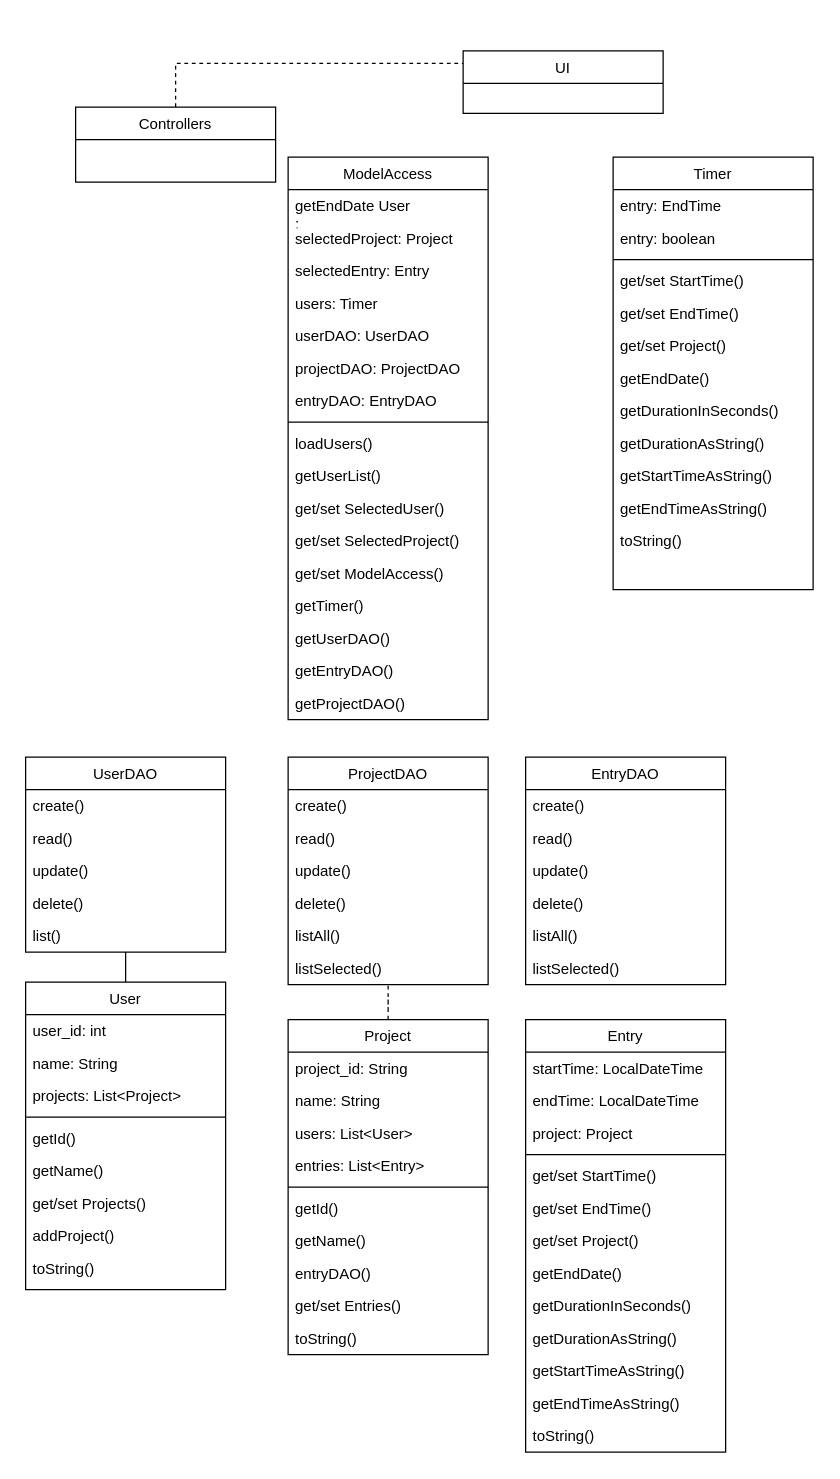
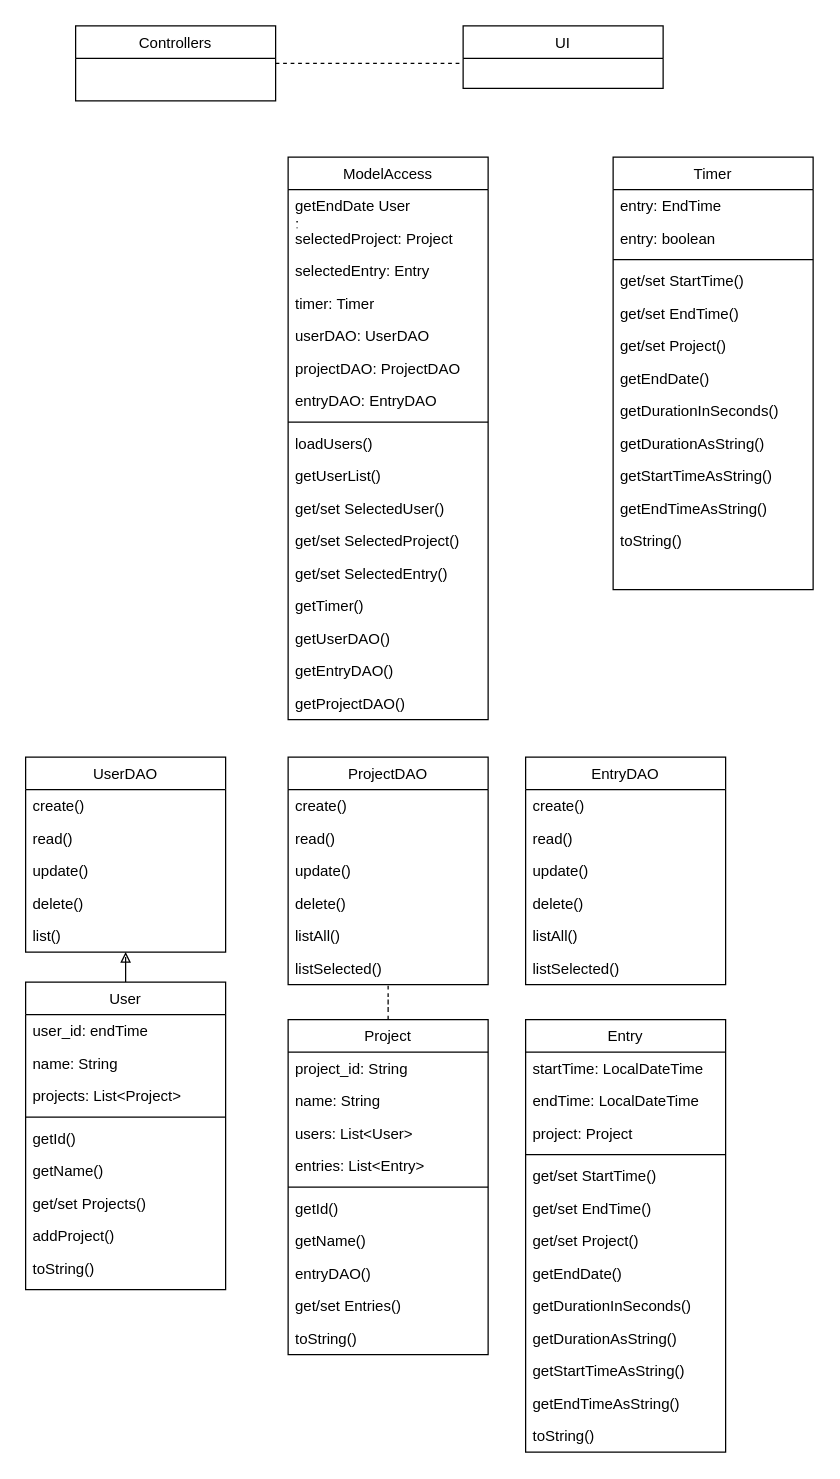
node "UI": moved (563, 82) -> (563, 57)
node "Controllers": moved (176, 144) -> (176, 63)
node "users: Timer": label "users: Timer" -> "timer: Timer"
node "get/set ModelAccess()": label "get/set ModelAccess()" -> "get/set SelectedEntry()"
edge "UserDAO" -- "User": arrowhead none -> block
node "user_id: int": label "user_id: int" -> "user_id: endTime"
